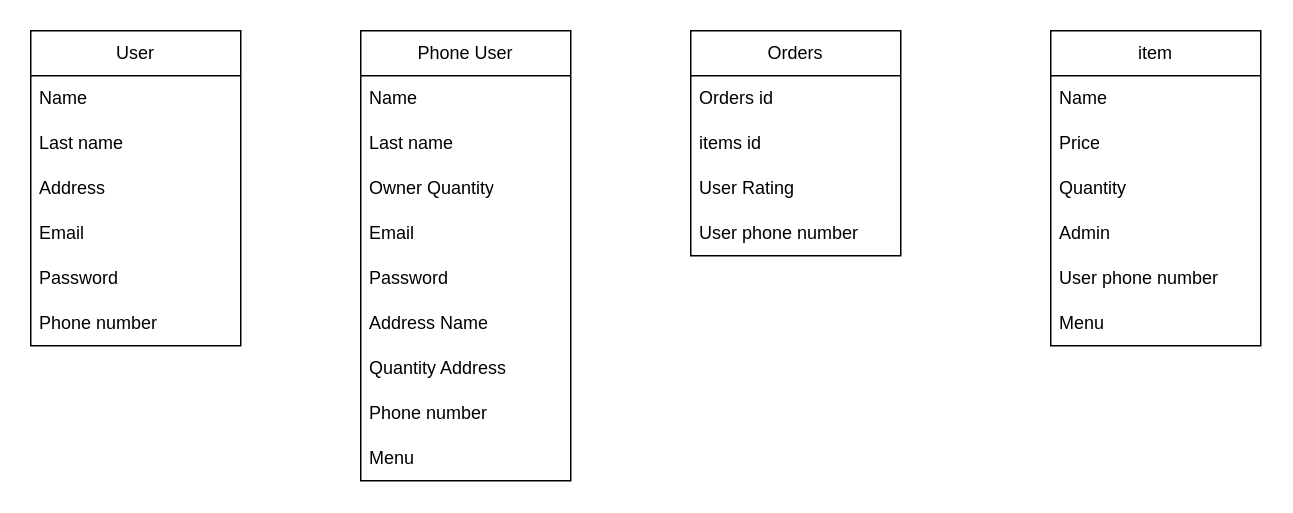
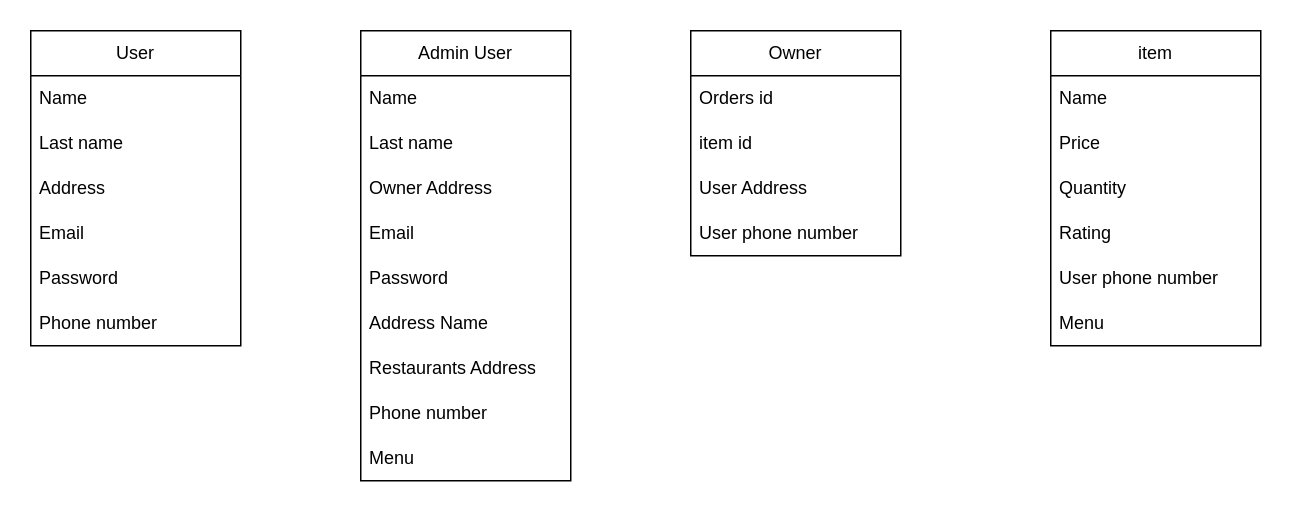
node "Phone User": label "Phone User" -> "Admin User"
node "Orders": label "Orders" -> "Owner"
node "items id": label "items id" -> "item id"
node "Owner Quantity": label "Owner Quantity" -> "Owner Address"
node "User Rating": label "User Rating" -> "User Address"
node "Admin": label "Admin" -> "Rating"
node "Quantity Address": label "Quantity Address" -> "Restaurants Address"
